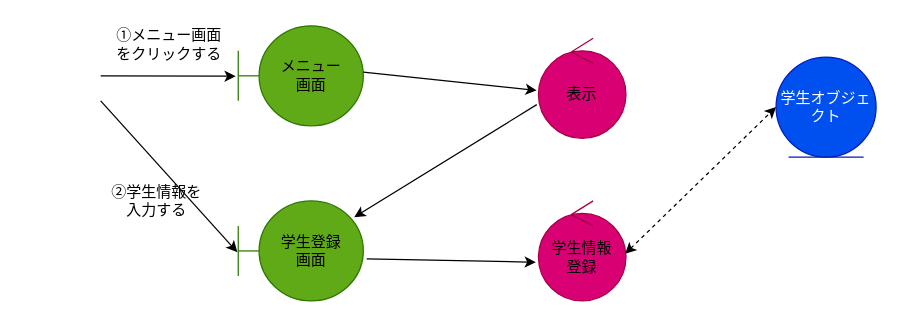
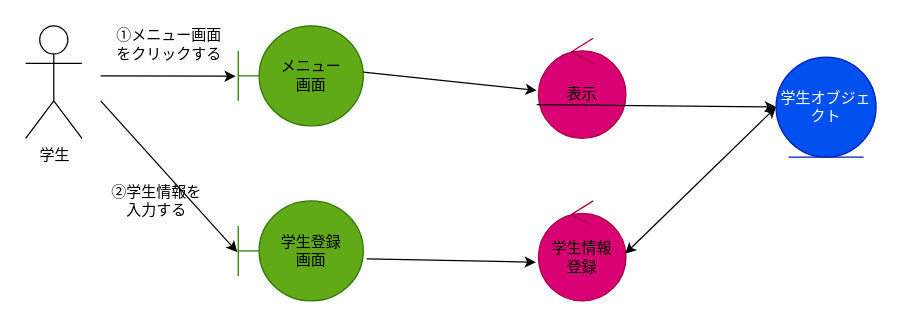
node "学生": added
edge "表示" -> "学生登録 画面": now "表示" -> "学生オブジェクト"
edge "学生オブジェクト" -- "学生情報 登録": style dashed -> solid
